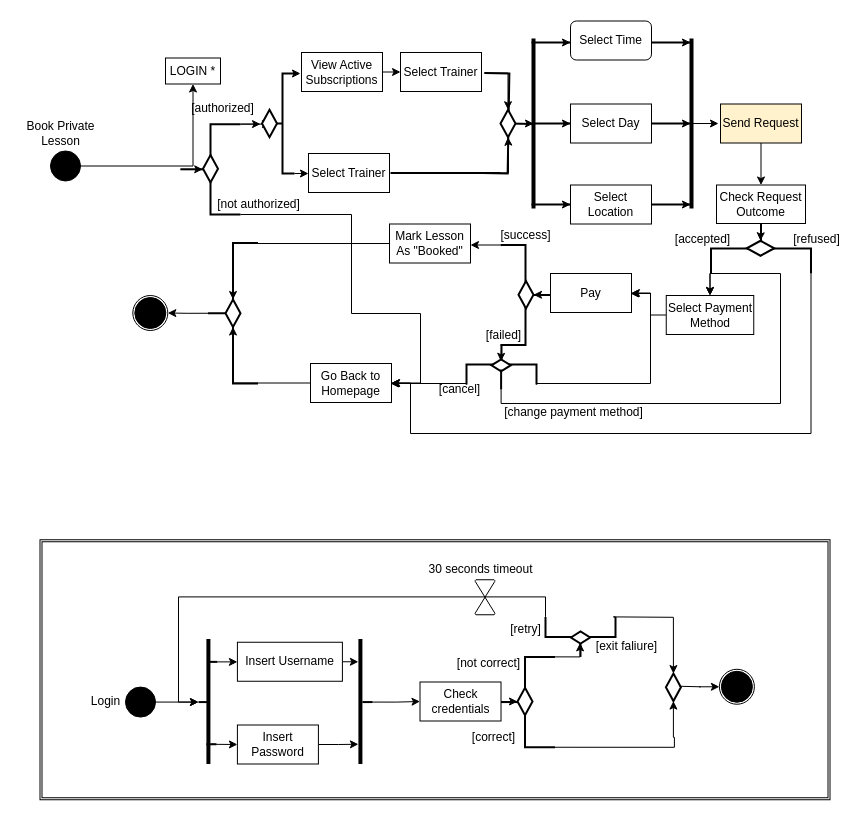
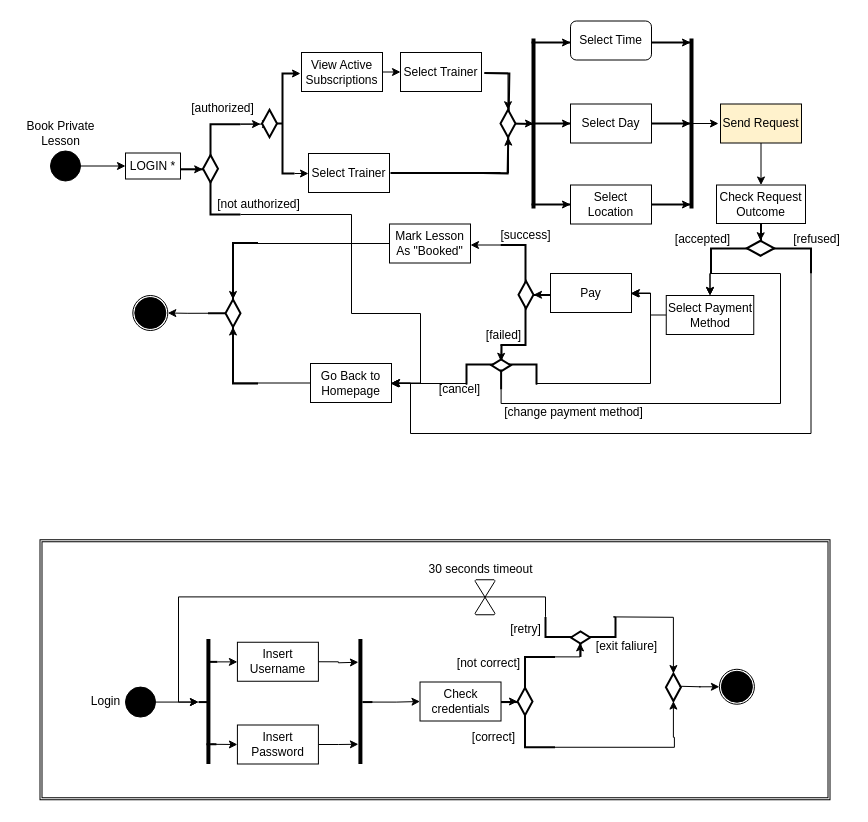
node "LOGIN *": moved (193, 71) -> (153, 166)
node "Insert Username": size 105x39 -> 81x39
